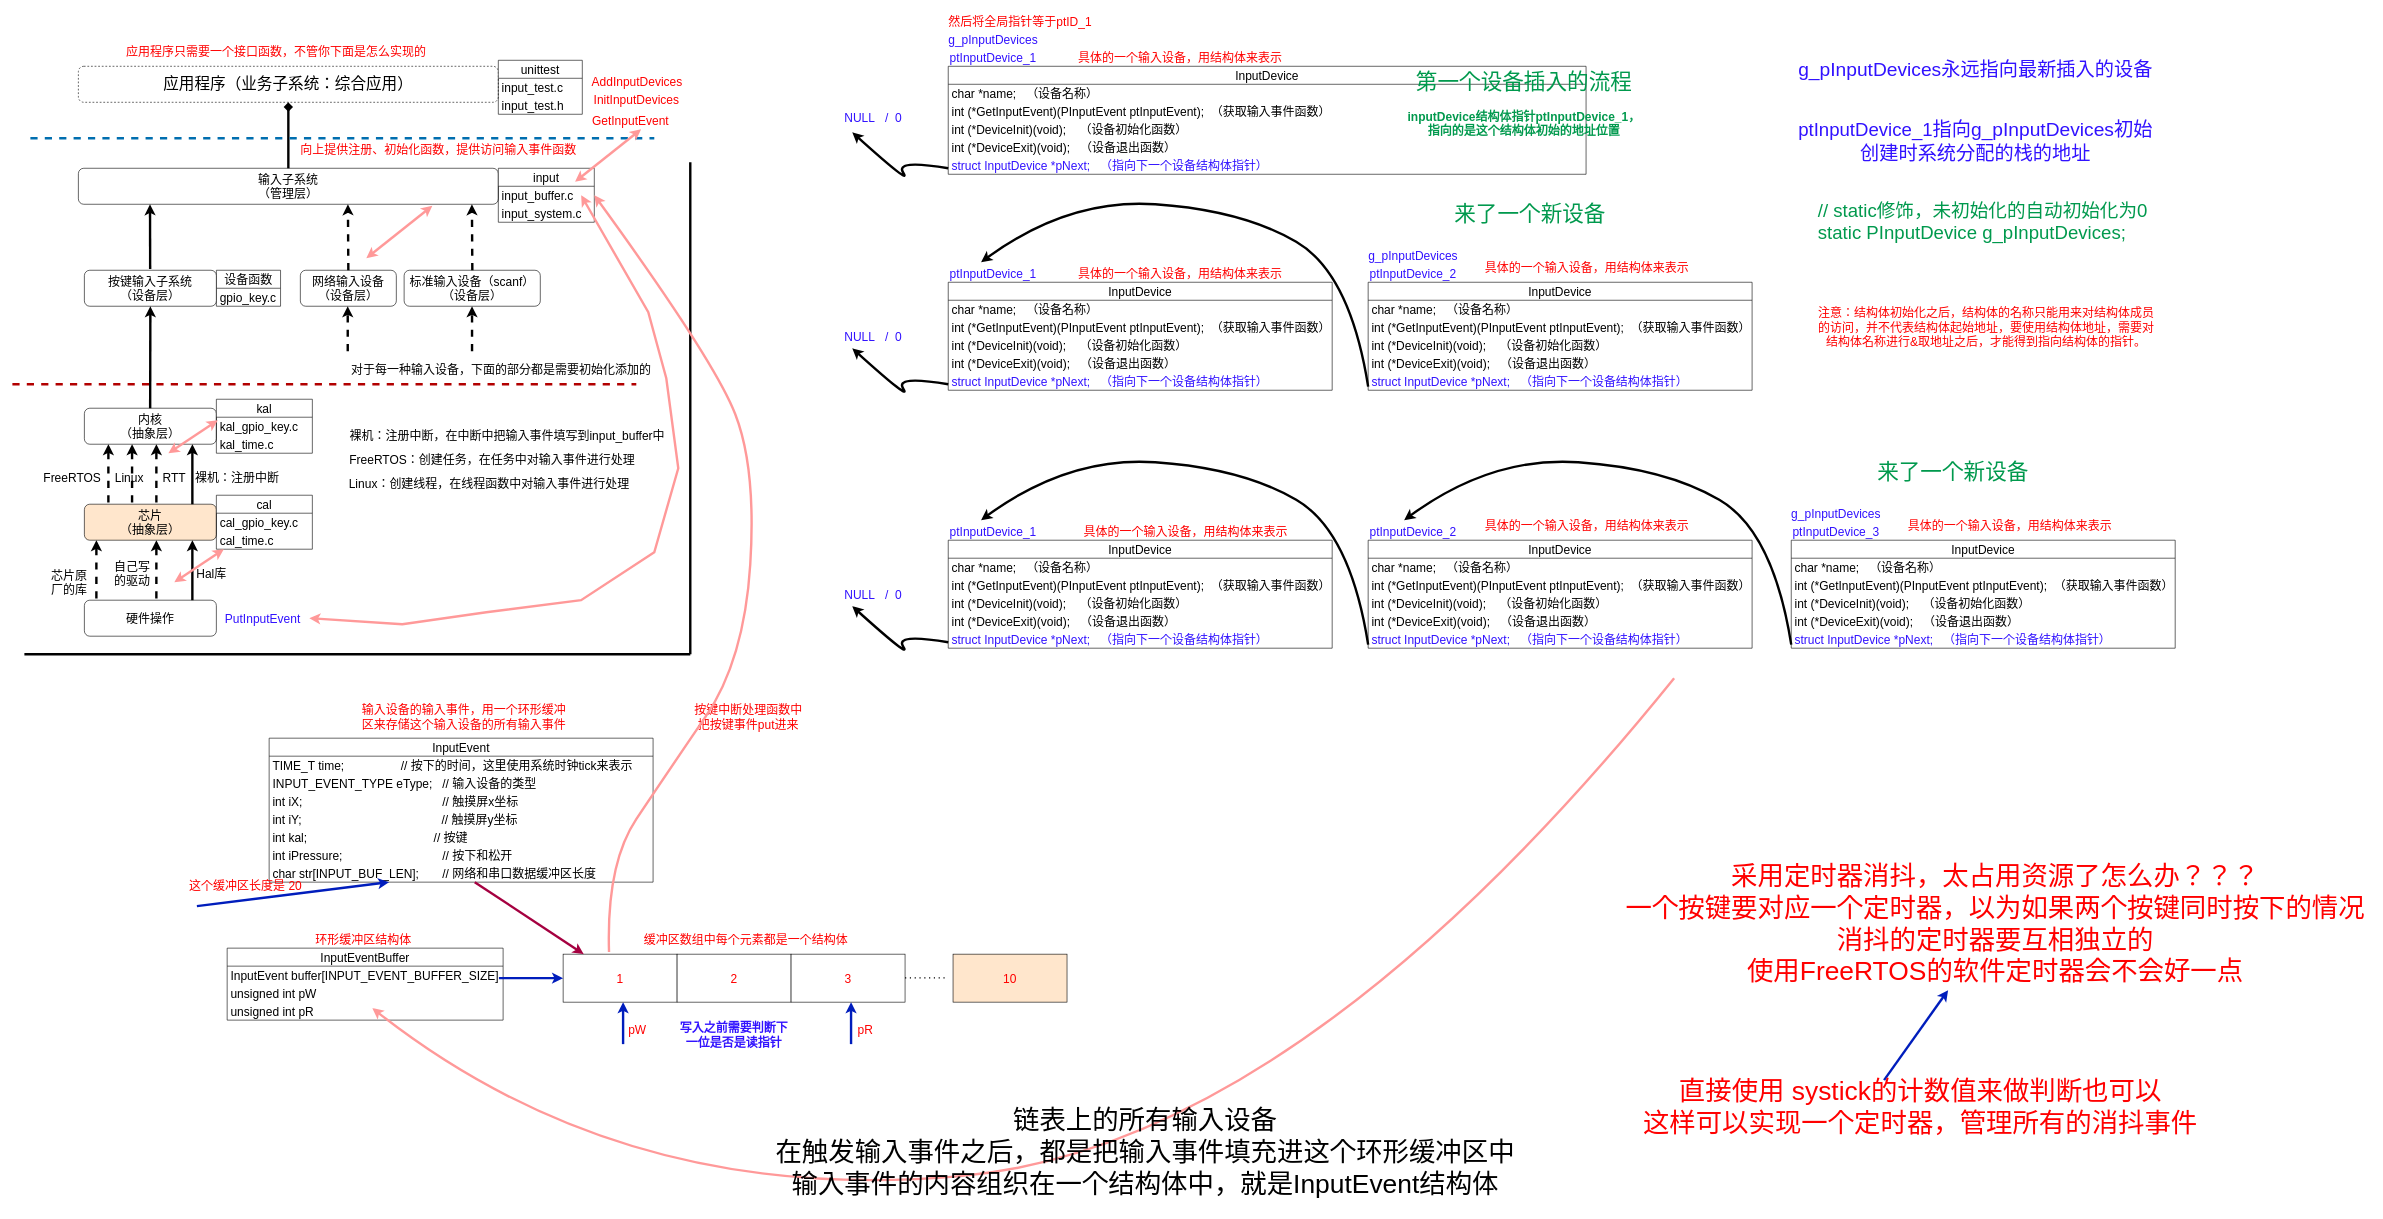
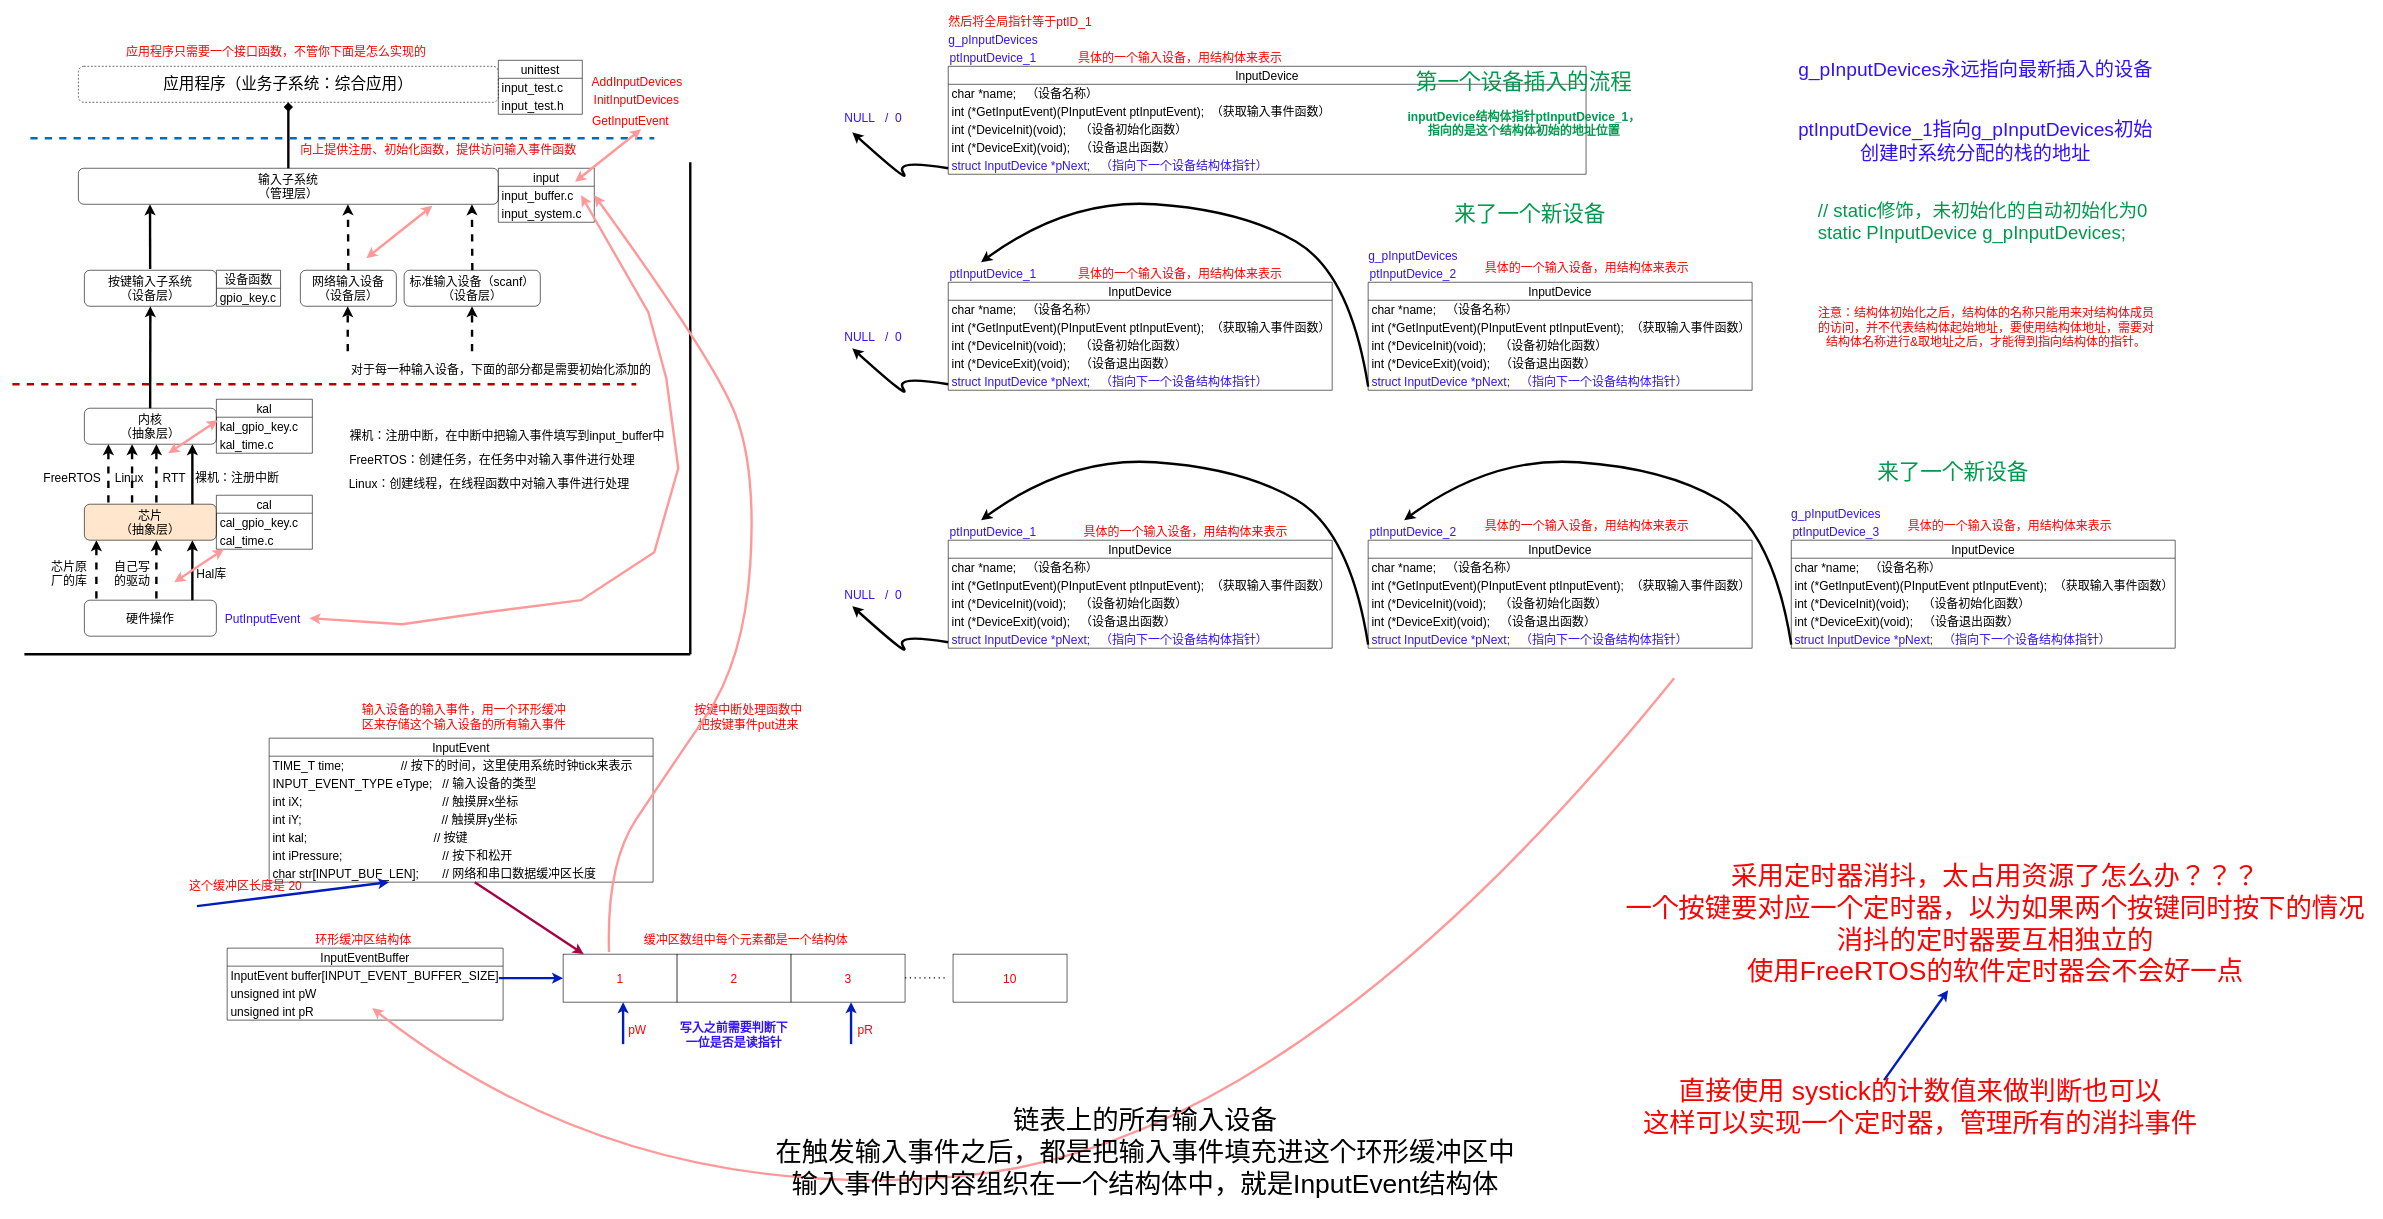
node "芯片原厂的库": moved (69, 582) -> (69, 573)
node "10": fillcolor #ffe6cc -> #ffffff
